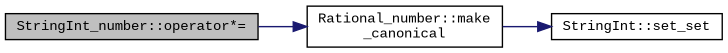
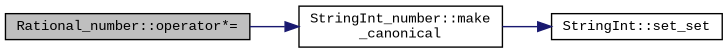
node "StringInt_number::operator*=": label "StringInt_number::operator*=" -> "Rational_number::operator*="
node "Rational_number::make _canonical": label "Rational_number::make _canonical" -> "StringInt_number::make _canonical"
